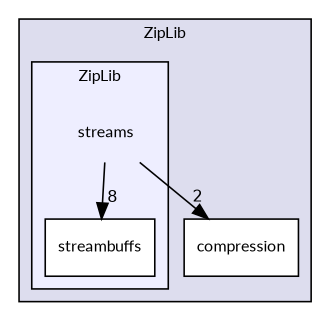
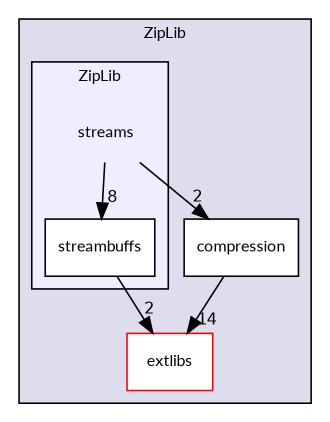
node "extlibs": added
